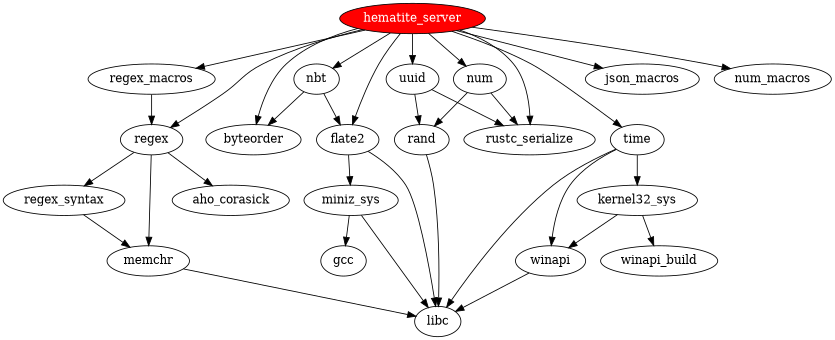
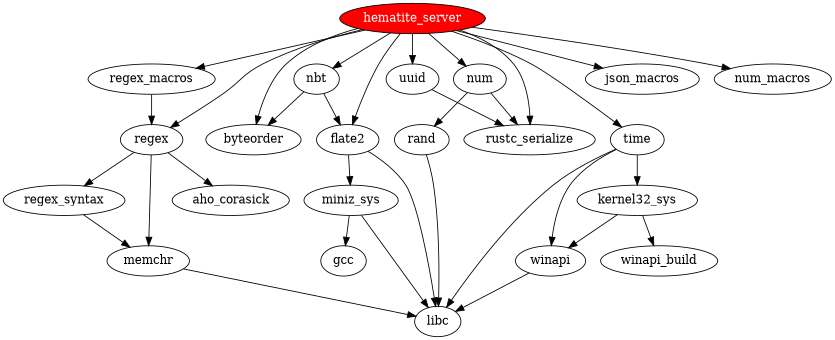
edge "uuid" -> "rand": removed
